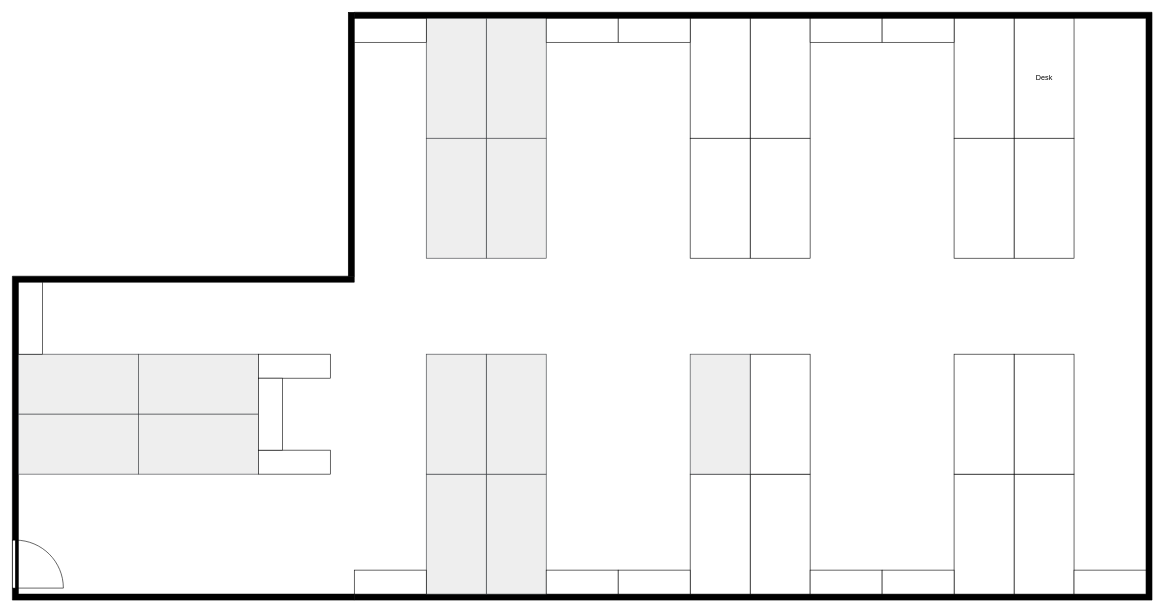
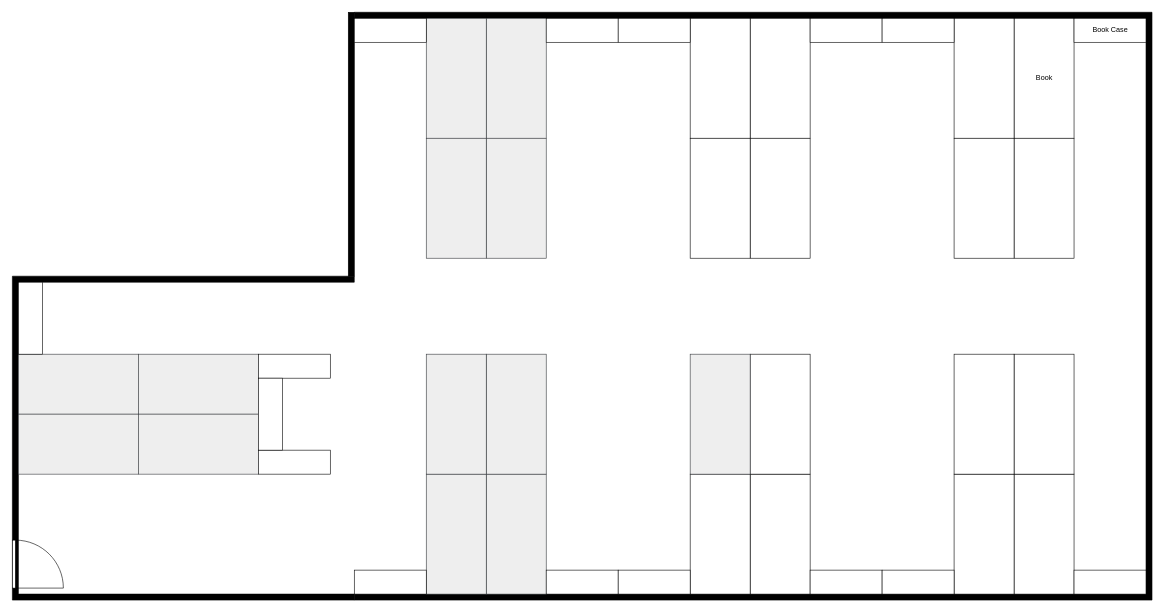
node "Book Case": added
node "Desk": label "Desk" -> "Book"
